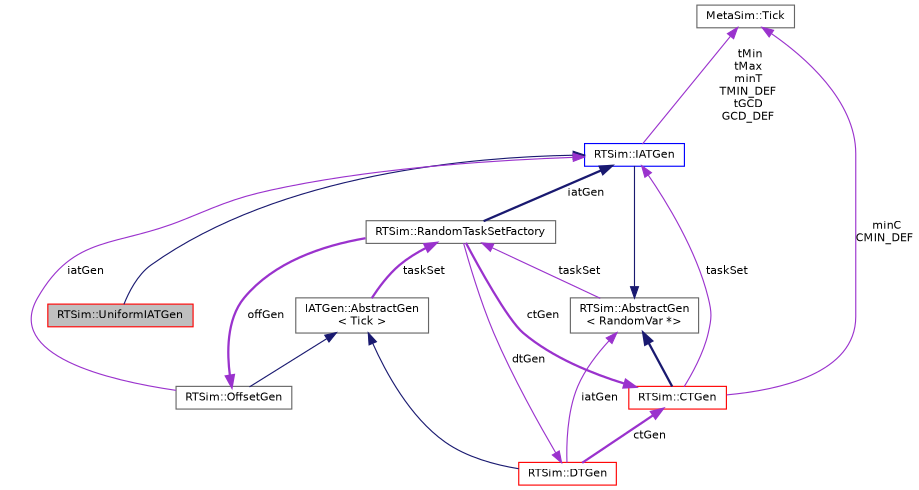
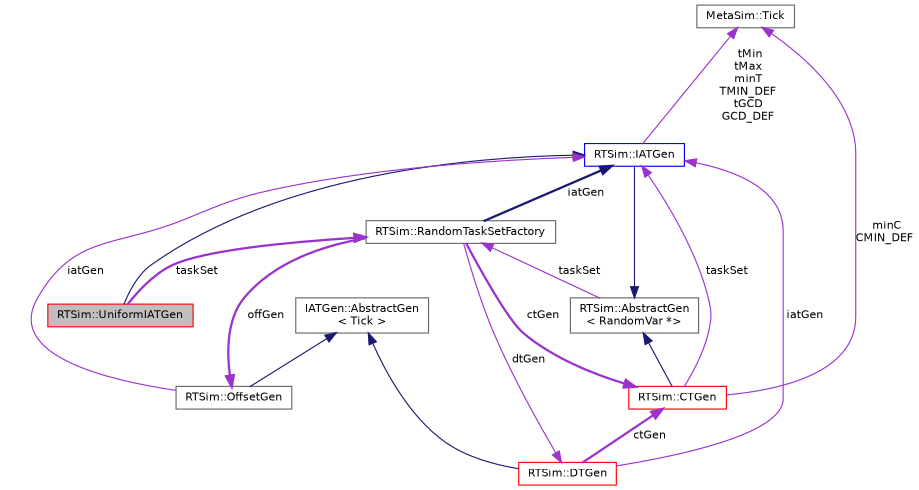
edge "IATGen::AbstractGen < Tick >" -> "RTSim::RandomTaskSetFactory": now "RTSim::UniformIATGen" -> "RTSim::RandomTaskSetFactory"
edge "RTSim::CTGen" -> "RTSim::AbstractGen < RandomVar *>": style bold -> solid
edge "RTSim::DTGen" -> "RTSim::AbstractGen < RandomVar *>": now "RTSim::DTGen" -> "RTSim::IATGen"
